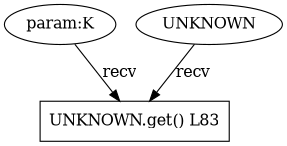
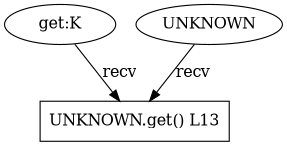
node "param:K": label "param:K" -> "get:K"
node "UNKNOWN.get() L83": label "UNKNOWN.get() L83" -> "UNKNOWN.get() L13"
